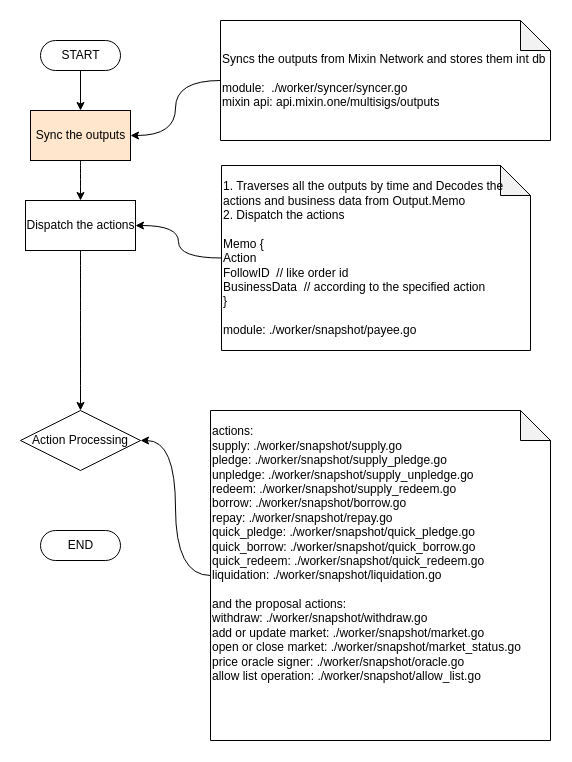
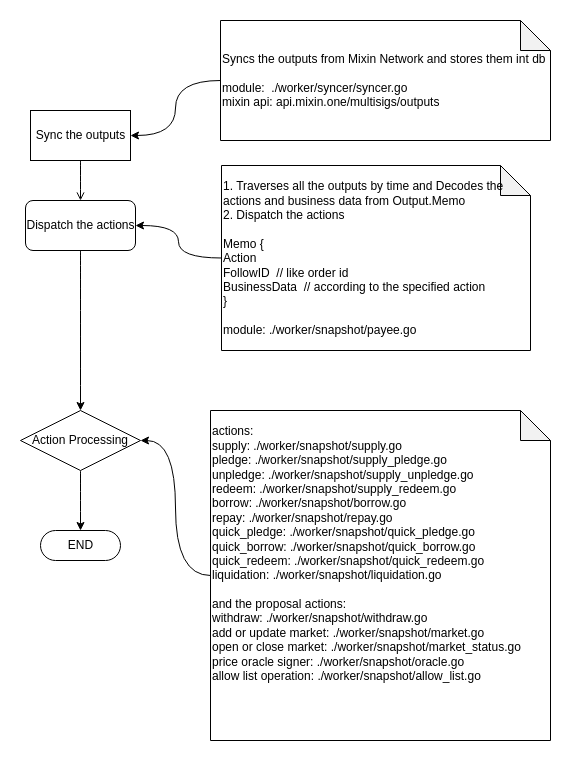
node "START": removed
edge "START" -> "Sync the outputs": removed
node "Sync the outputs": fillcolor #ffe6cc -> #ffffff
edge "Sync the outputs" -> "Dispatch the actions": arrowhead classic -> open
node "Dispatch the actions": shape rectangle -> rounded rectangle
edge "Action Processing" -> "END": added
